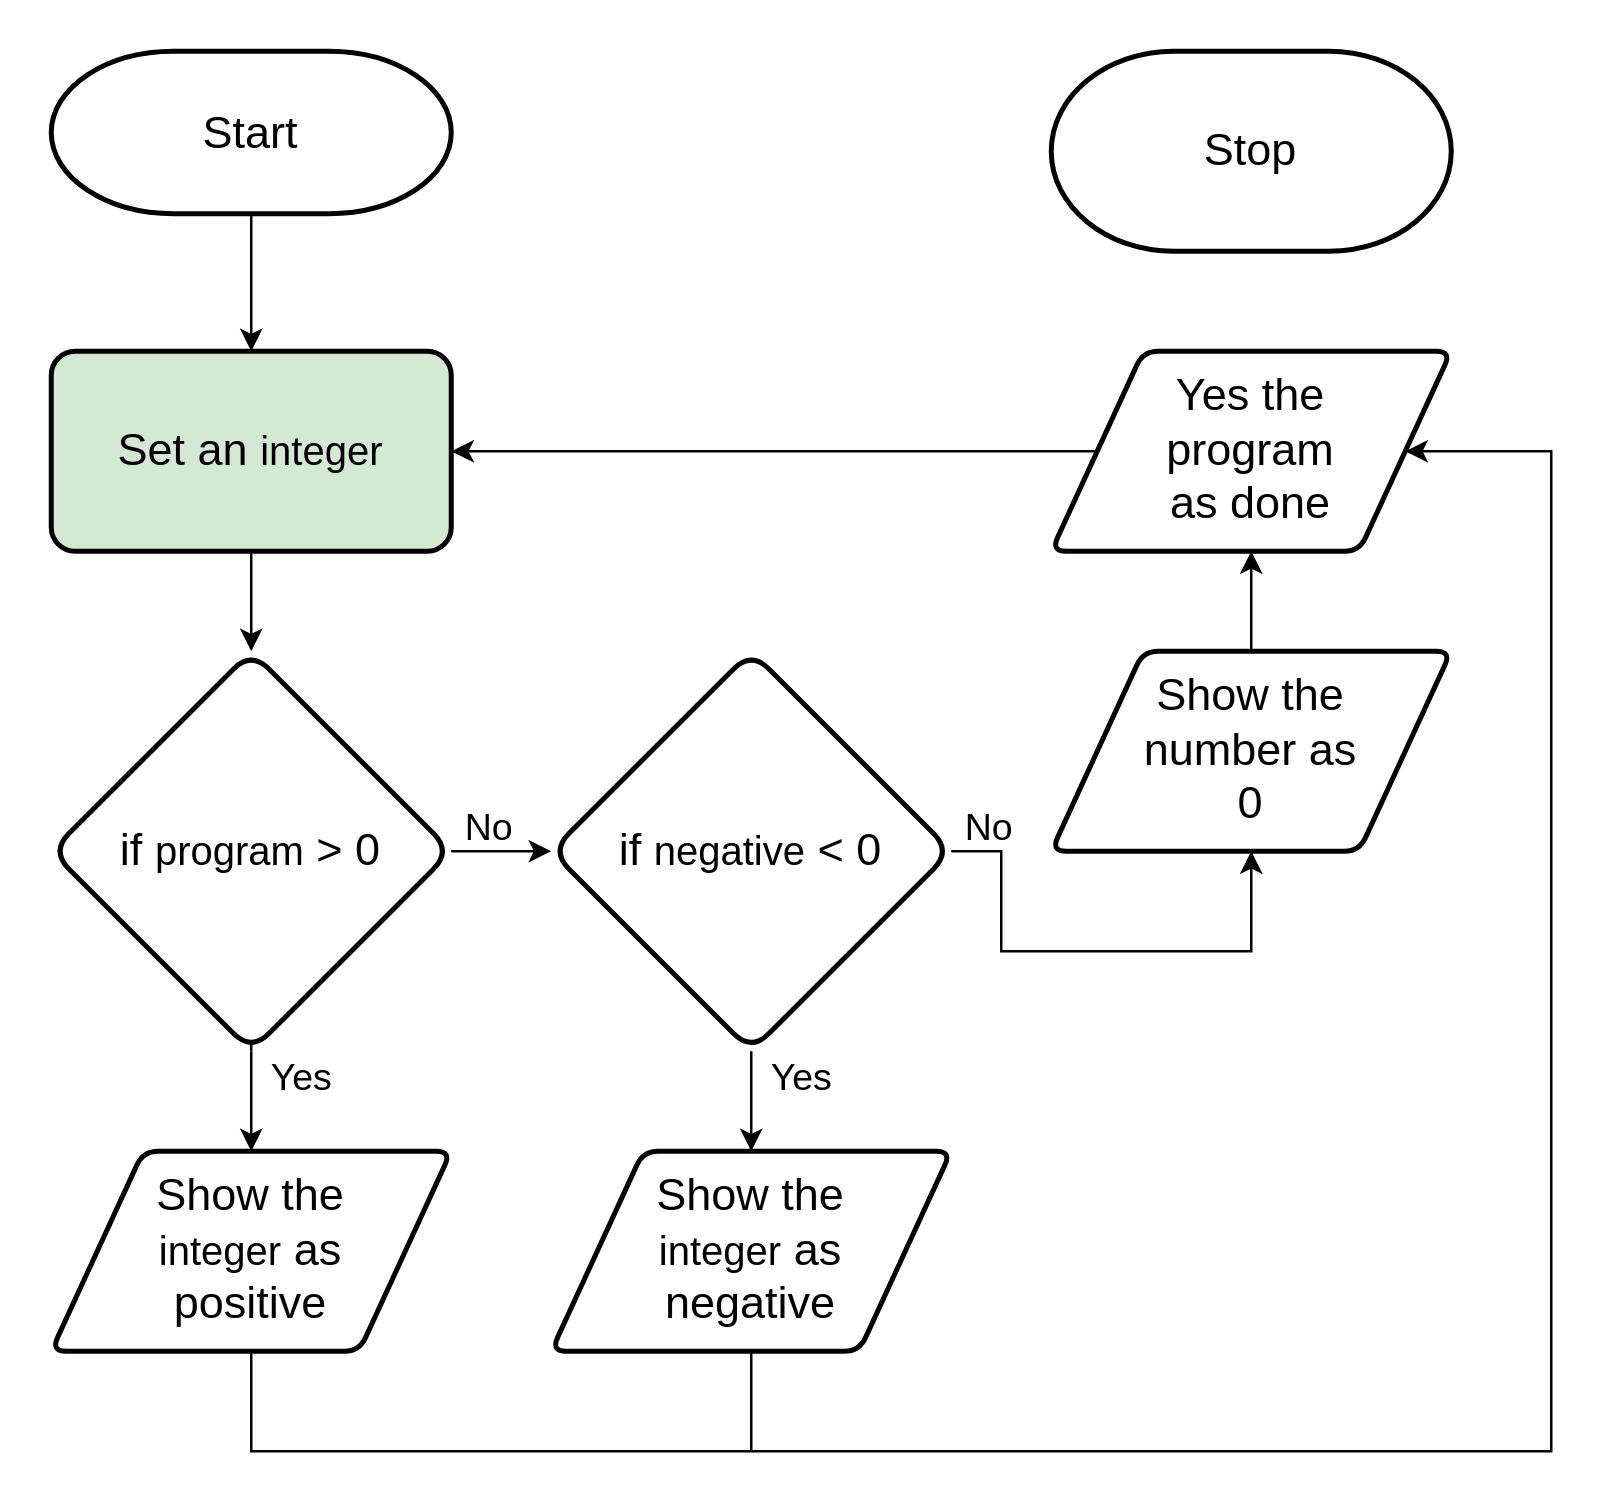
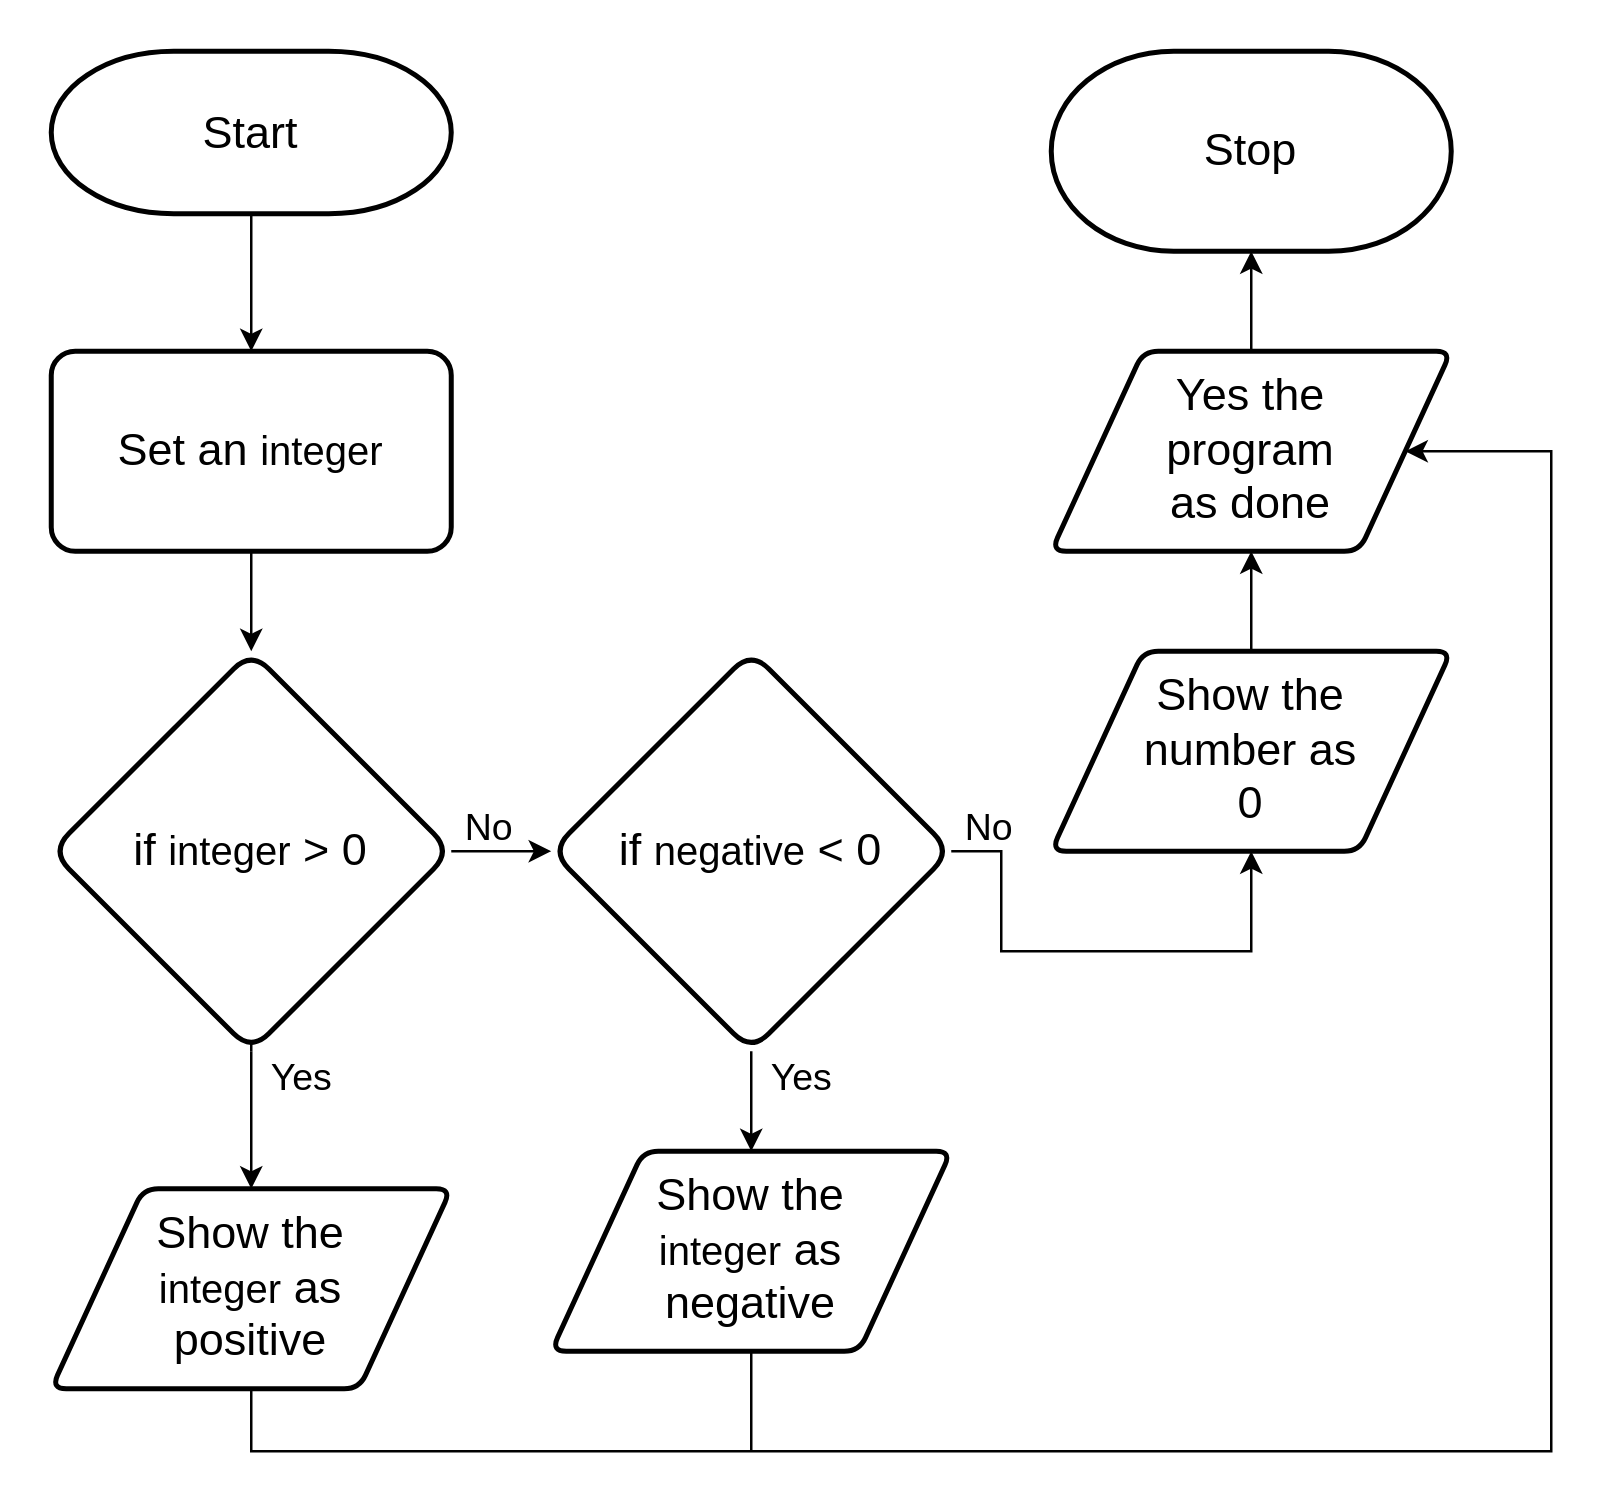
node "Set an integer": fillcolor #d5e8d4 -> #ffffff
edge "Yes the program as done" -> "Set an integer": now "Yes the program as done" -> "Stop"
node "if program > 0": label "if program > 0" -> "if integer > 0"
node "Show the integer as positive": moved (251, 1251) -> (251, 1289)
